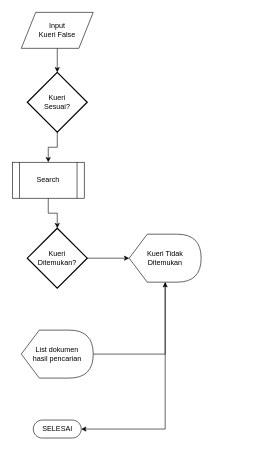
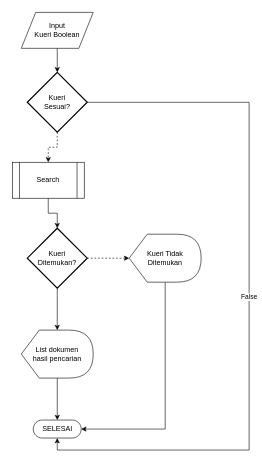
node "Input Kueri False": label "Input Kueri False" -> "Input Kueri Boolean"
edge "Kueri Sesuai?" -> "Search": style solid -> dashed
edge "Kueri Ditemukan?" -> "Kueri Tidak Ditemukan": style solid -> dashed
edge "Kueri Ditemukan?" -> "List dokumen hasil pencarian": added
edge "List dokumen hasil pencarian" -> "Kueri Tidak Ditemukan": now "List dokumen hasil pencarian" -> "SELESAI"
edge "Kueri Sesuai?" -> "SELESAI": added, label "False"
